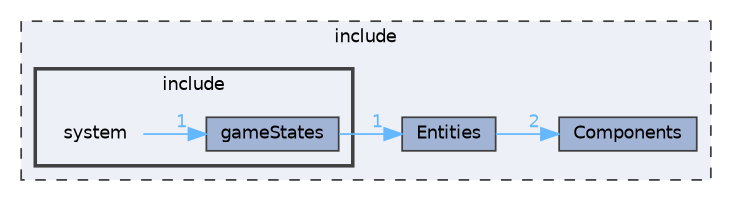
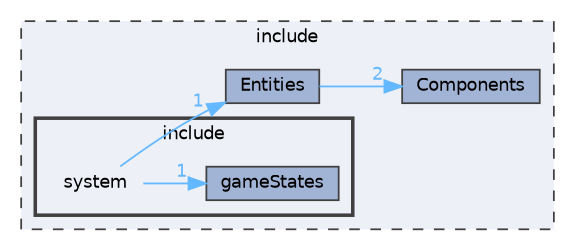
edge "gameStates" -> "Entities": now "system" -> "Entities"
